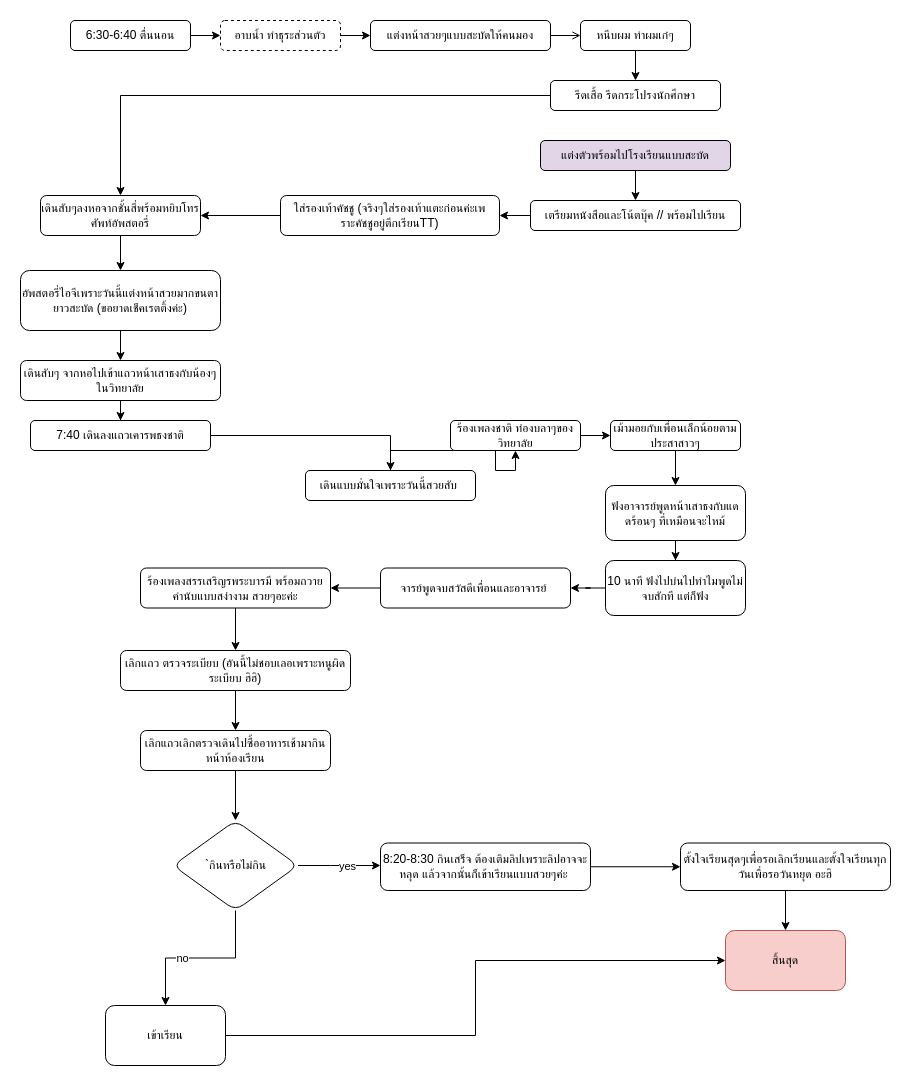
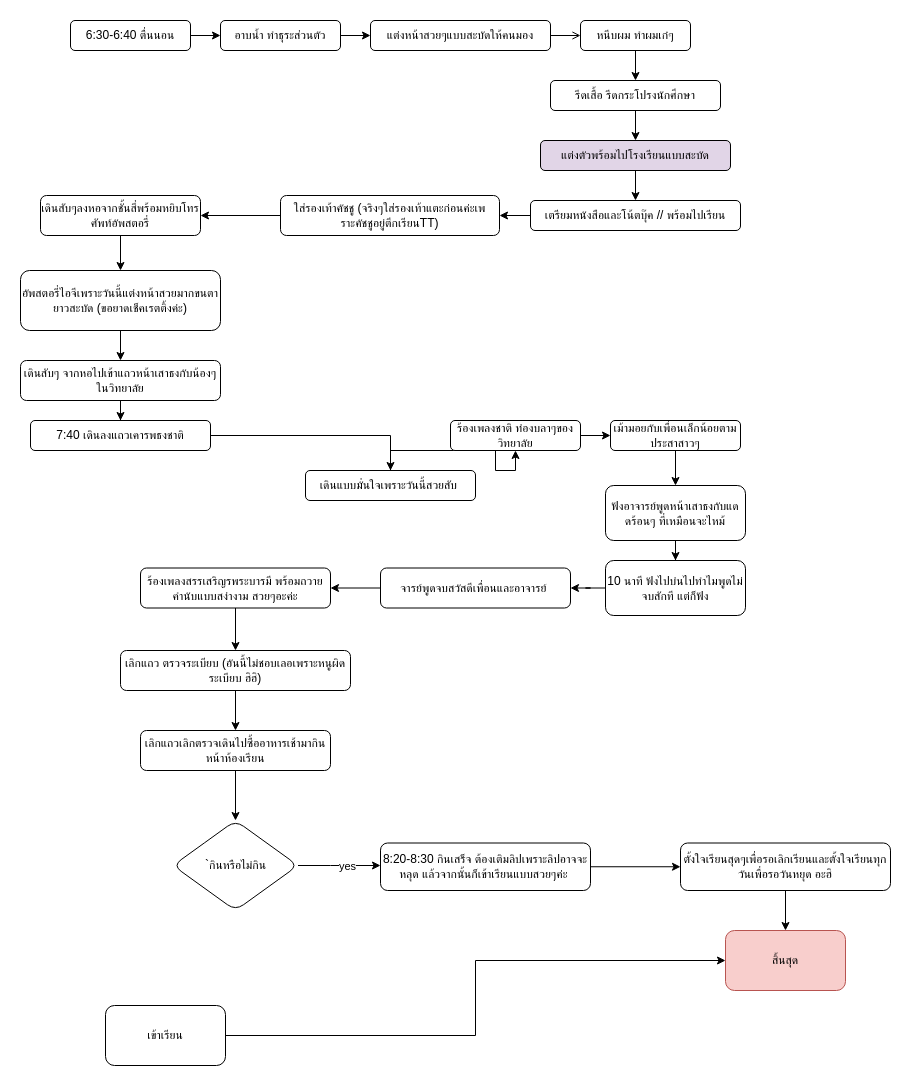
node "อาบน้ำ ทำธุระส่วนตัว": style dashed -> solid
edge "รีดเสื้อ รีดกระโปรงนักศึกษา" -> "เดินสับๆลงหอจากชั้นสี่พร้อมหยิบโทรศัพท์อัพสตอรี่": now "รีดเสื้อ รีดกระโปรงนักศึกษา" -> "แต่งตัวพร้อมไปโรงเรียนแบบสะบัด"
edge "`กินหรือไม่กิน" -> "เข้าเรียน": removed, label "no"
